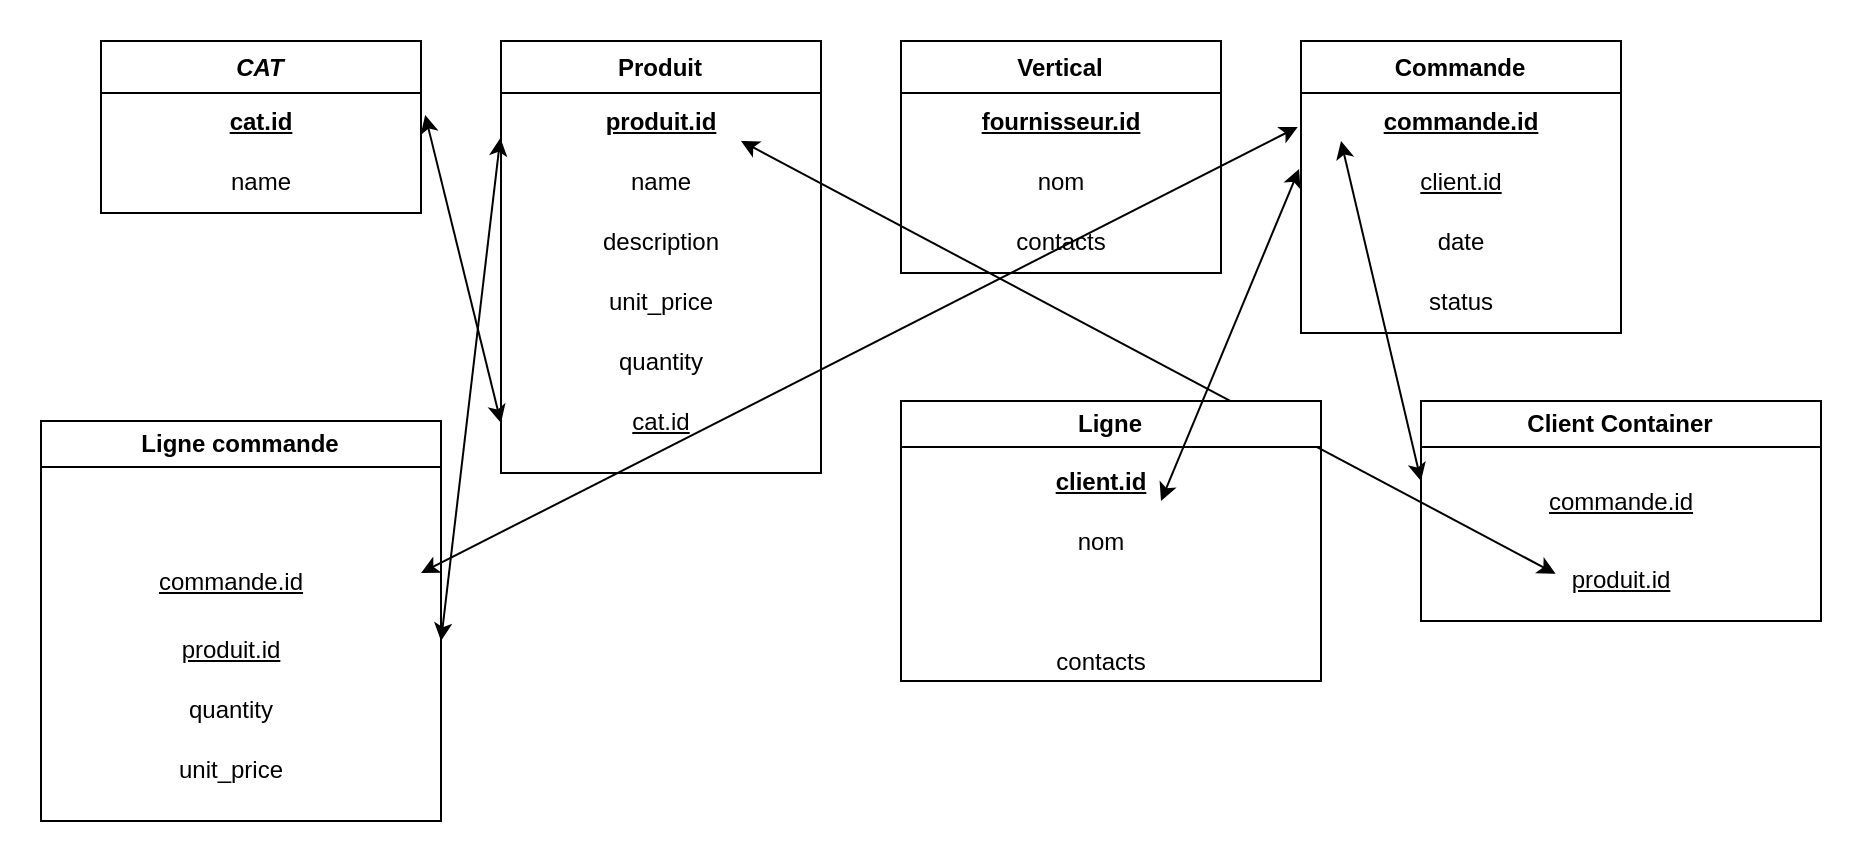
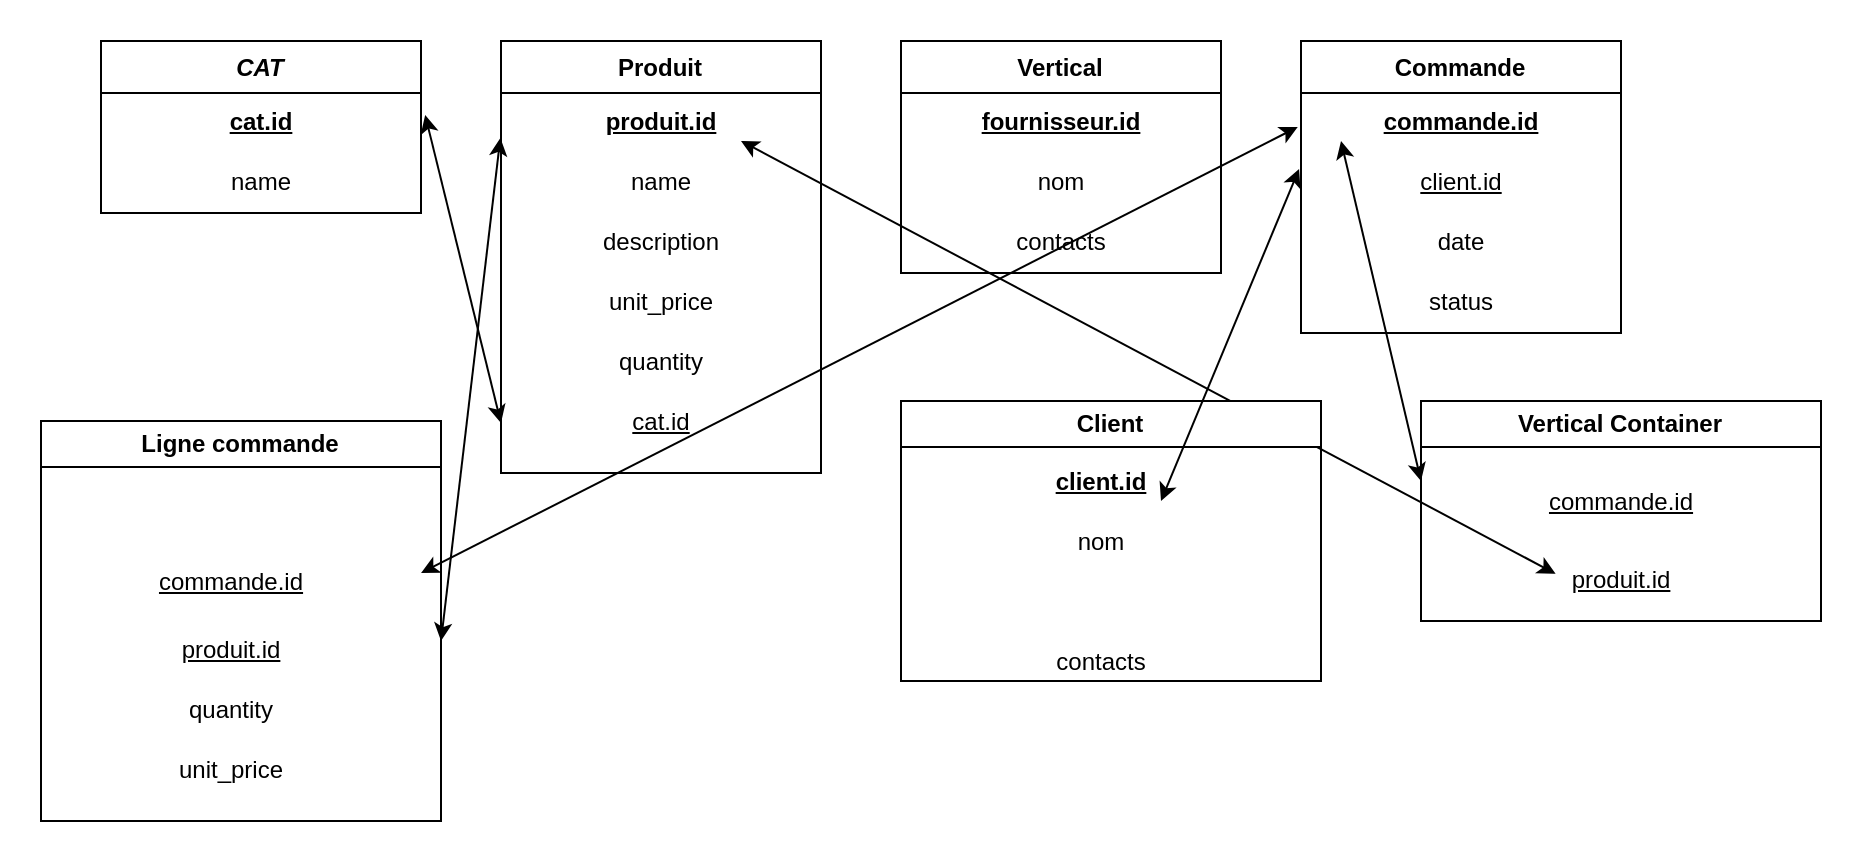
node "Ligne": label "Ligne" -> "Client"
node "Client Container": label "Client Container" -> "Vertical Container"
